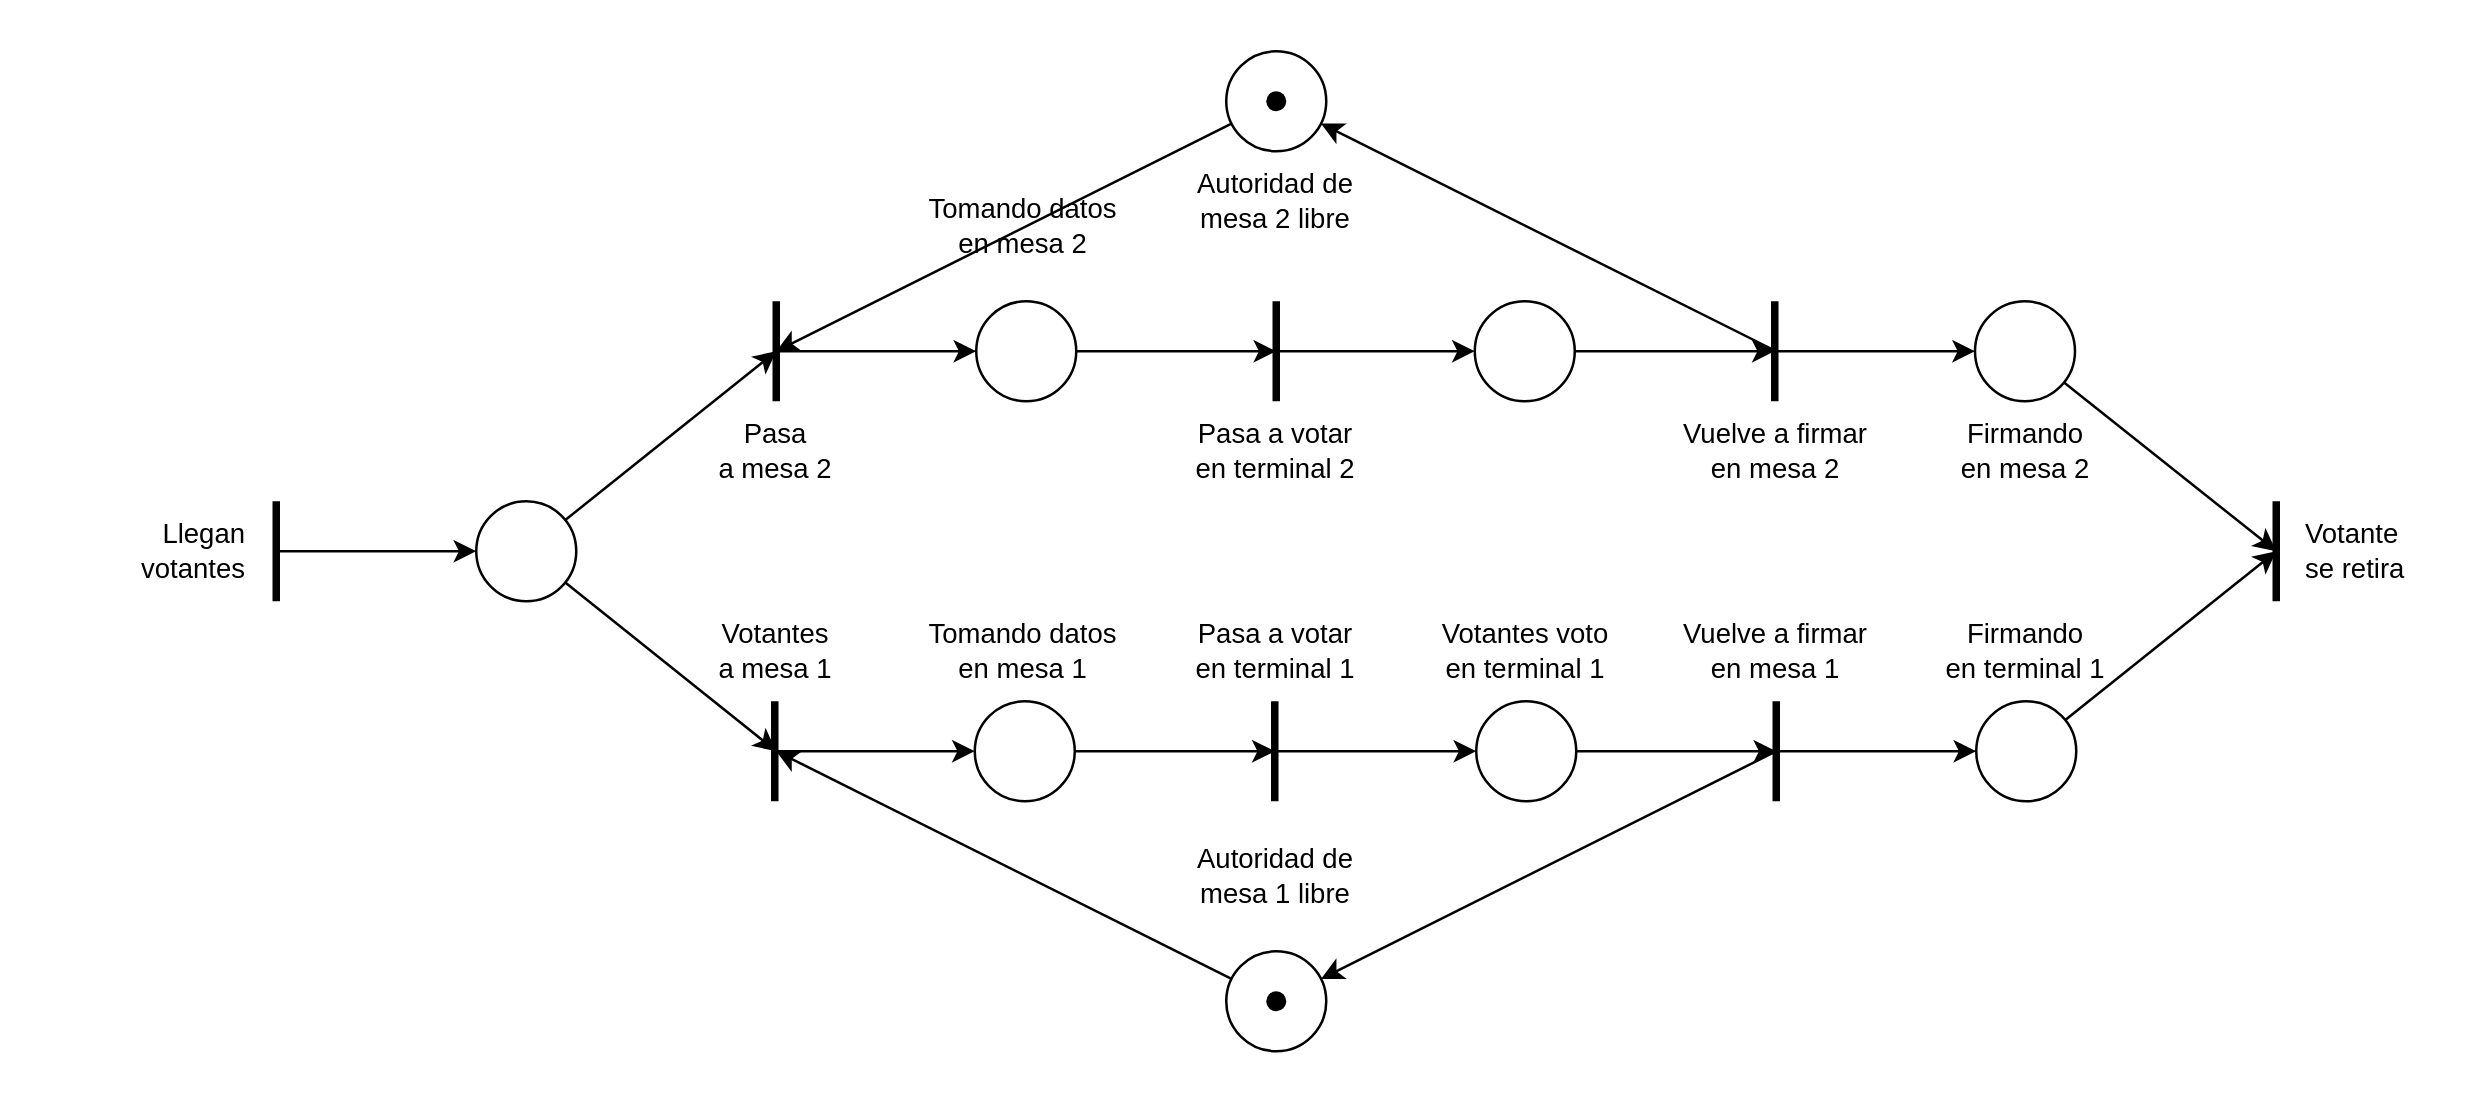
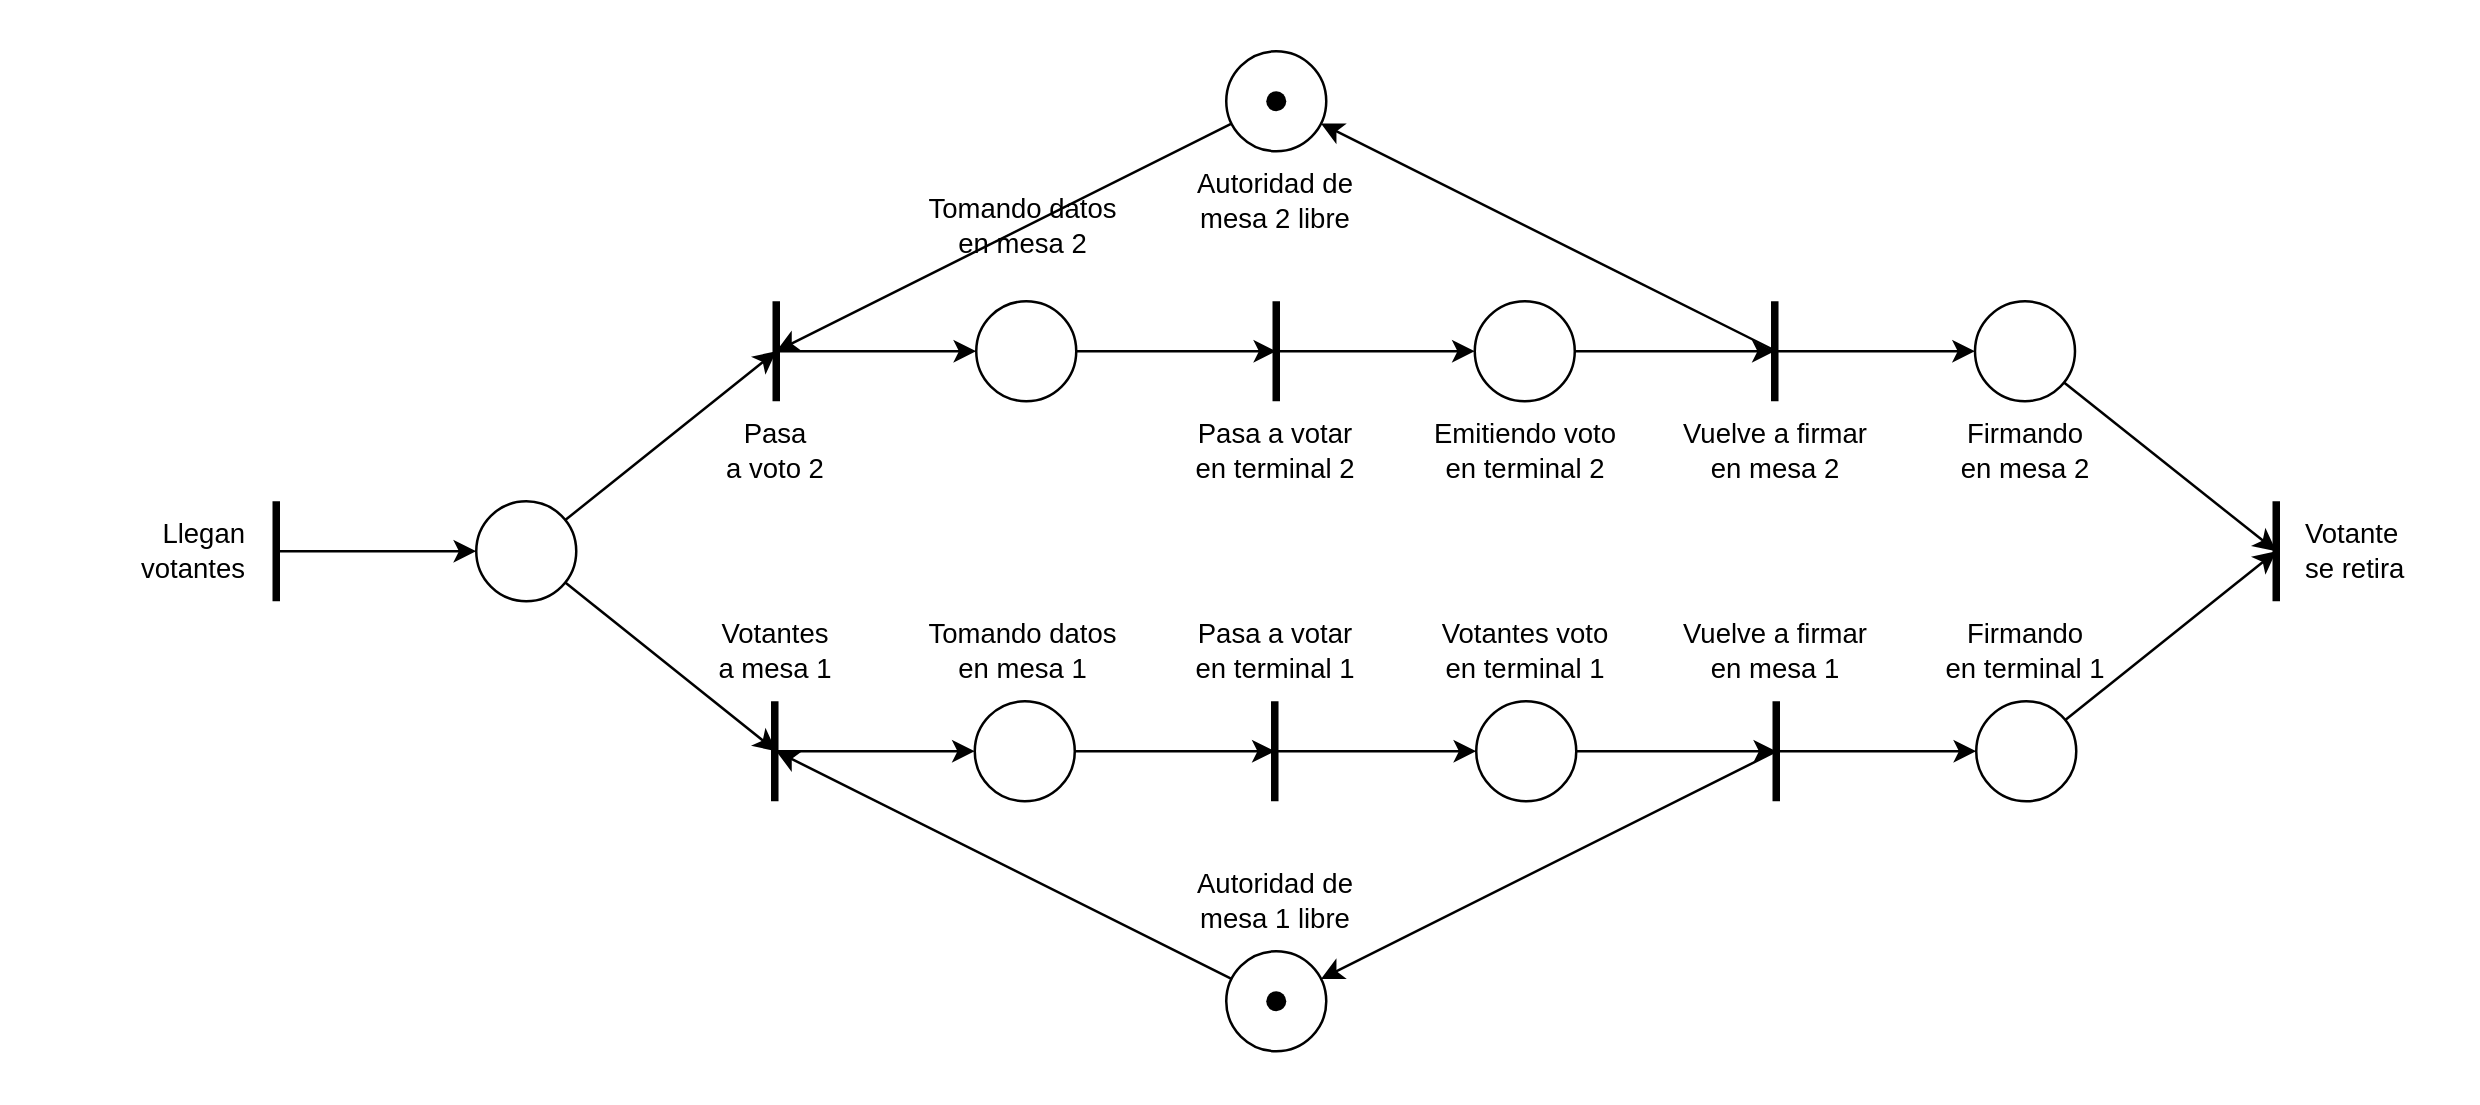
node "Pasa a mesa 2": label "Pasa a mesa 2" -> "Pasa a voto 2"
node "Emitiendo voto en terminal 2": added
node "Autoridad de mesa 1 libre": moved (1276, 876) -> (1276, 901)
